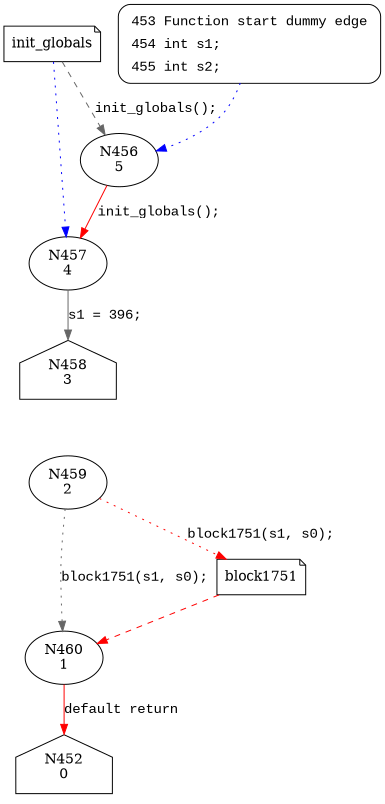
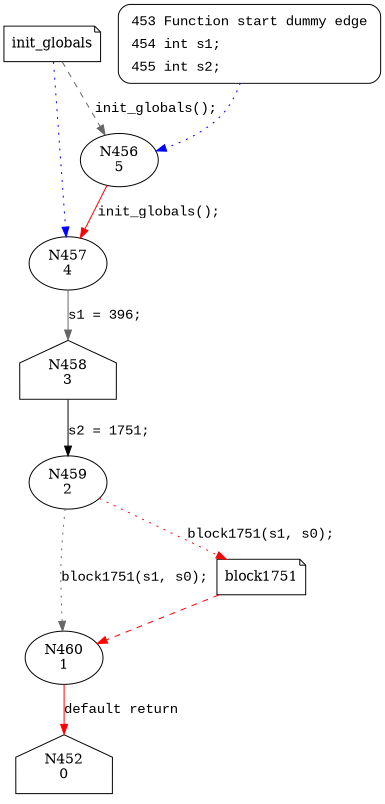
edge "N458 3" -> "N459 2": added, label "s2 = 1751;"
